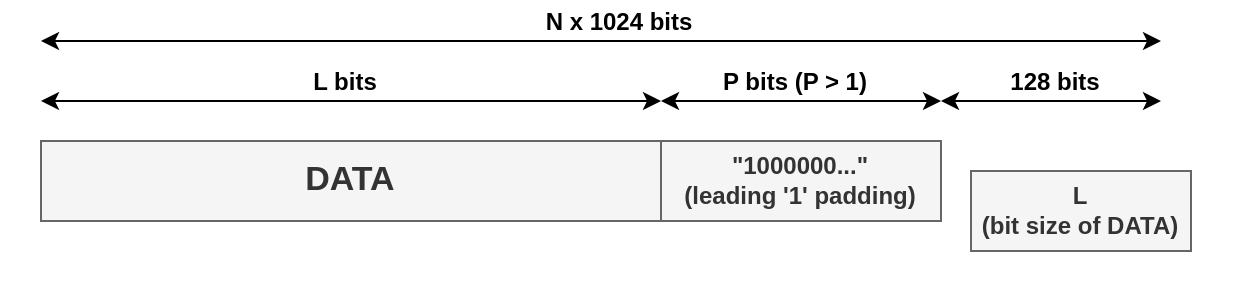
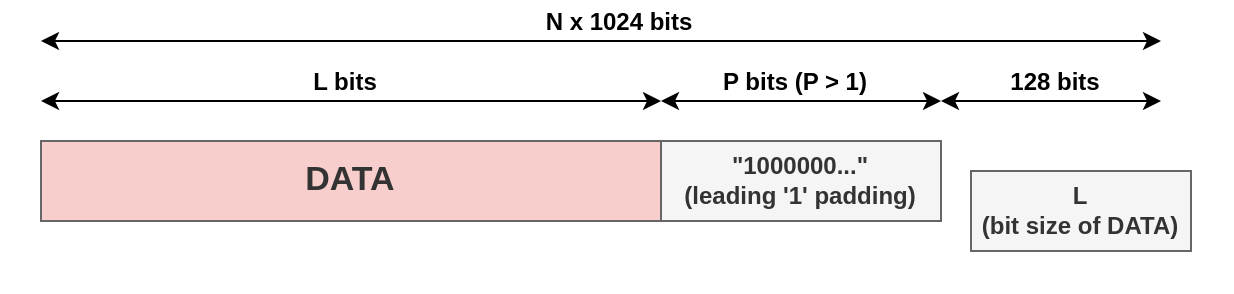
node "DATA": fillcolor #f5f5f5 -> #f8cecc
